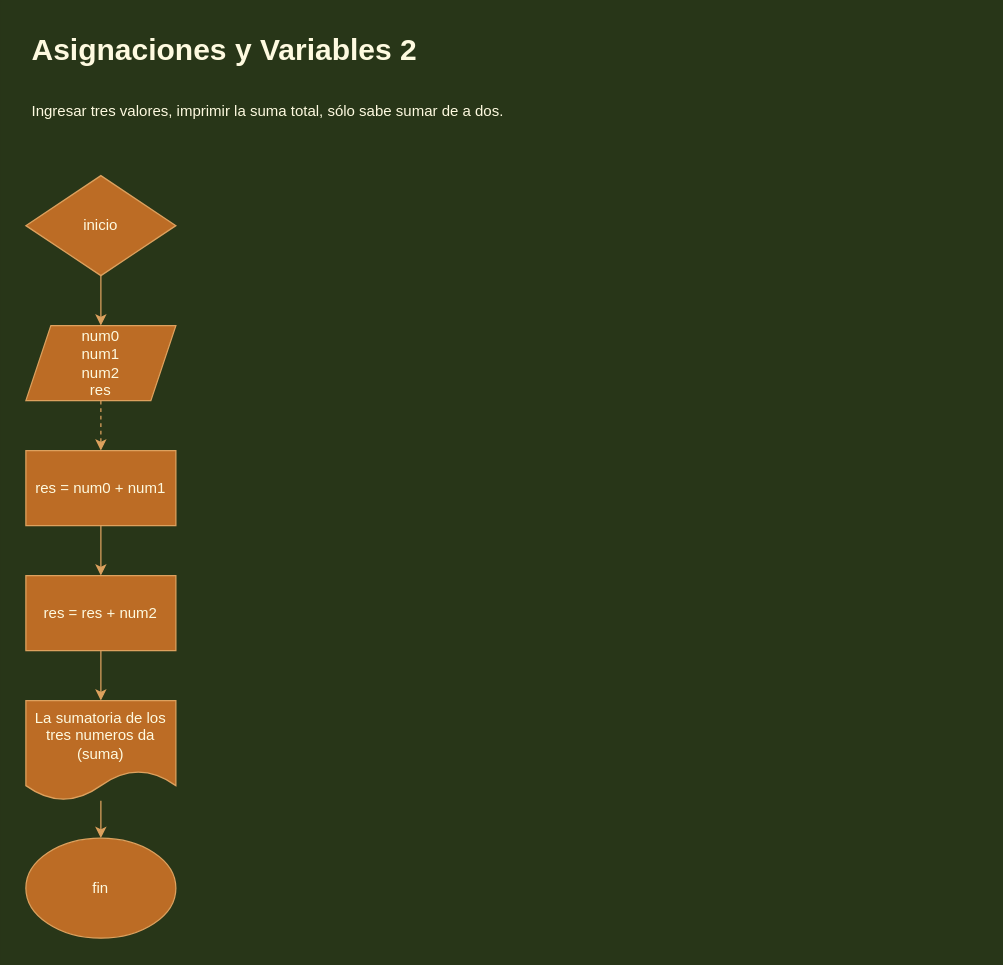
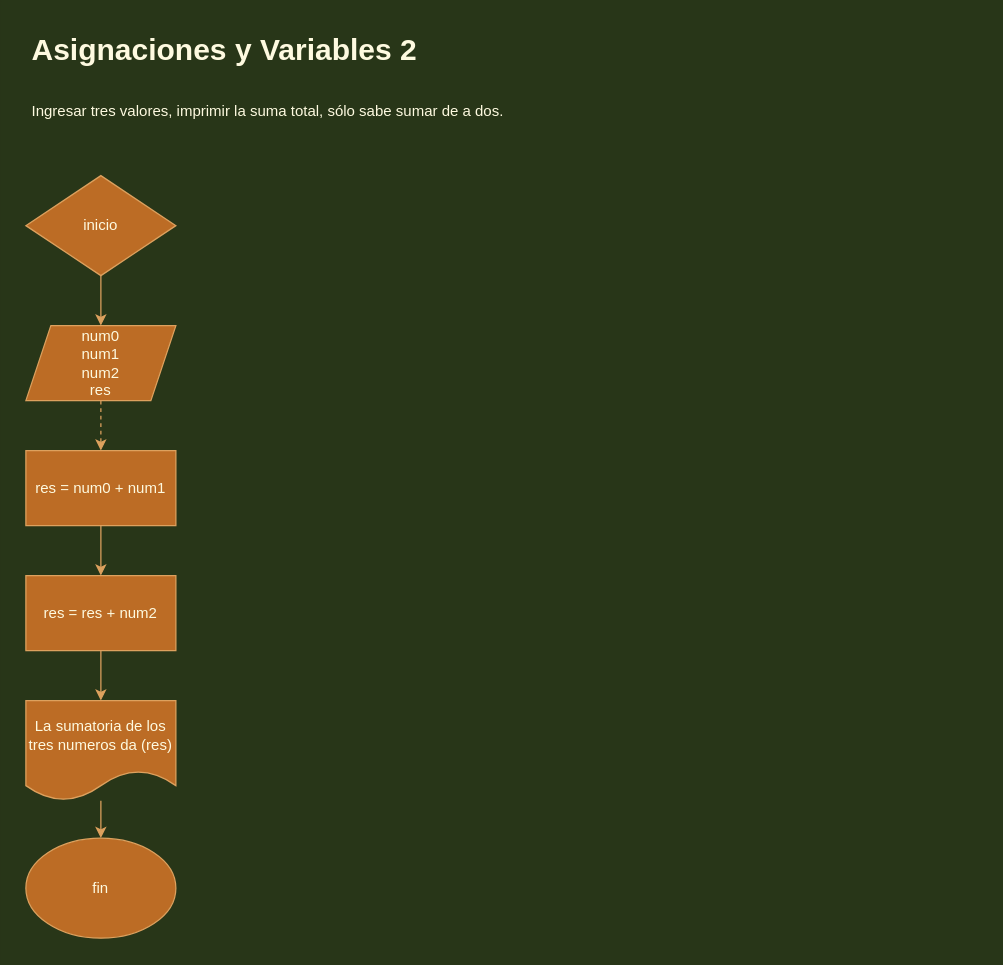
node "La sumatoria de los tres numeros da (suma)": label "La sumatoria de los tres numeros da (suma)" -> "La sumatoria de los tres numeros da (res)"
